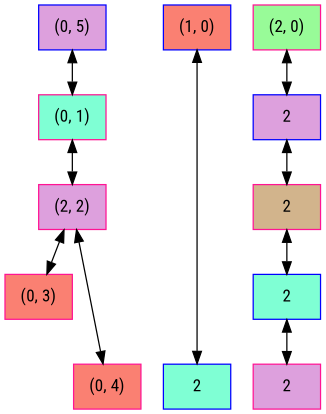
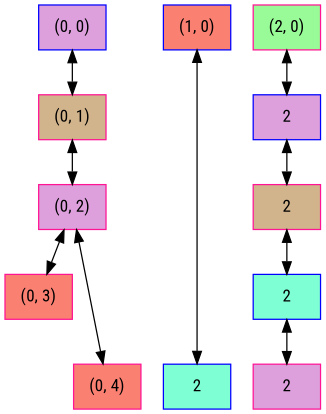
node "(0, 5)": label "(0, 5)" -> "(0, 0)"
node "(0, 1)": fillcolor aquamarine -> tan
node "(2, 2)": label "(2, 2)" -> "(0, 2)"
